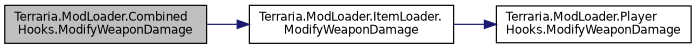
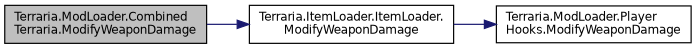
node "Terraria.ModLoader.Combined Hooks.ModifyWeaponDamage": label "Terraria.ModLoader.Combined Hooks.ModifyWeaponDamage" -> "Terraria.ModLoader.Combined Terraria.ModifyWeaponDamage"
node "Terraria.ModLoader.ItemLoader. ModifyWeaponDamage": label "Terraria.ModLoader.ItemLoader. ModifyWeaponDamage" -> "Terraria.ItemLoader.ItemLoader. ModifyWeaponDamage"
